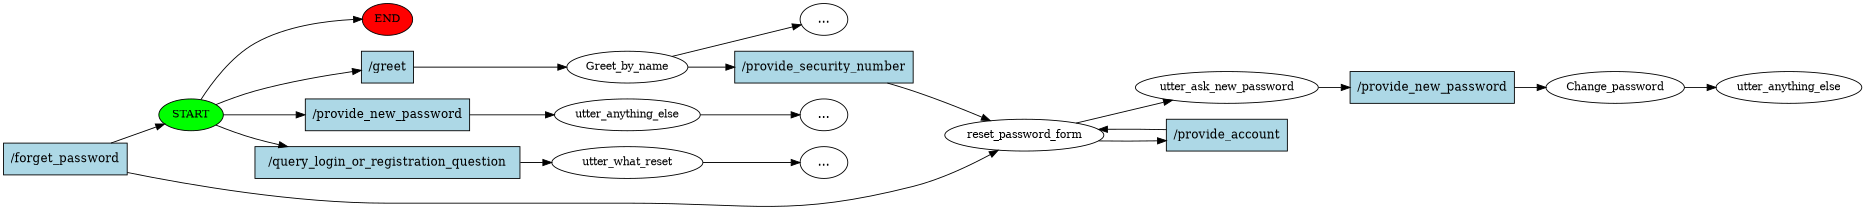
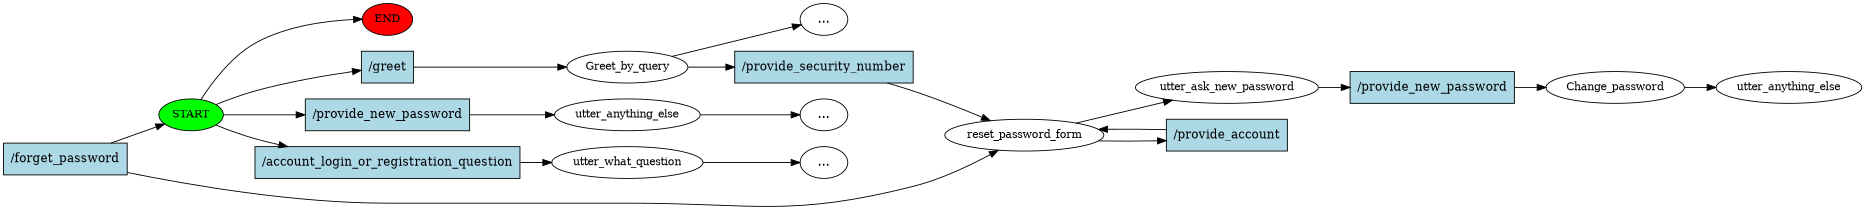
node "Greet_by_name": label "Greet_by_name" -> "Greet_by_query"
node "/query_login_or_registration_question": label "/query_login_or_registration_question" -> "/account_login_or_registration_question"
node "utter_what_reset": label "utter_what_reset" -> "utter_what_question"
